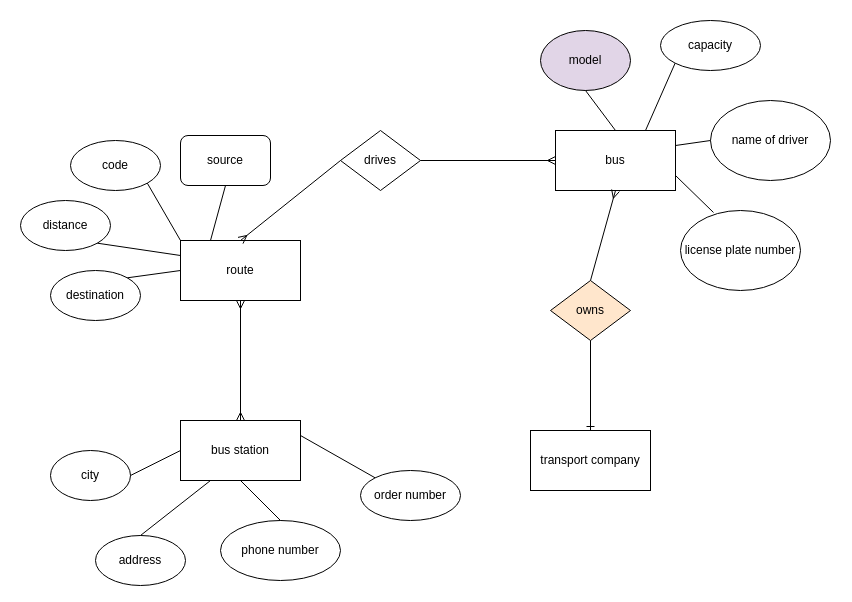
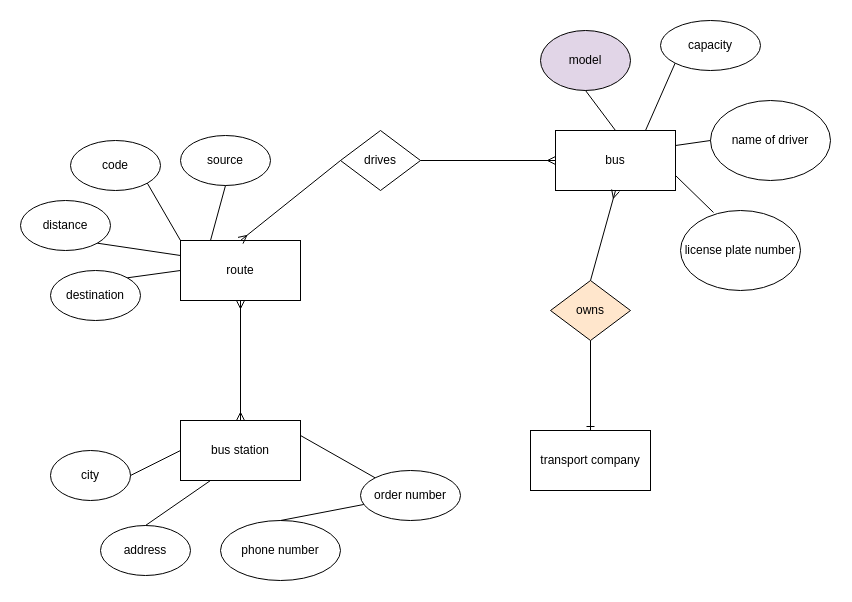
node "source": shape rounded rectangle -> ellipse
edge "bus station" -- "phone number": now "order number" -- "phone number"
node "address": moved (141, 561) -> (146, 551)
